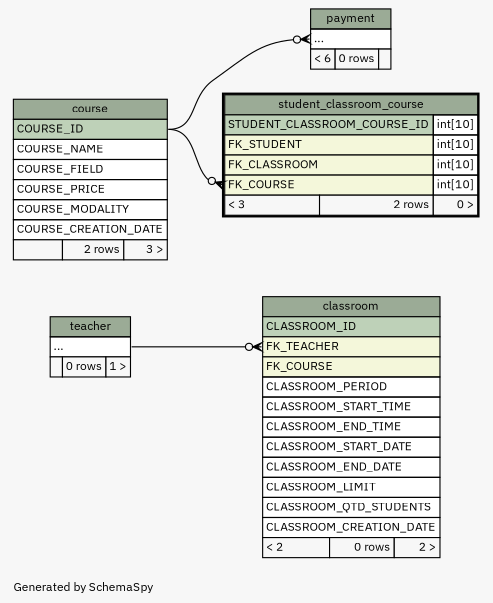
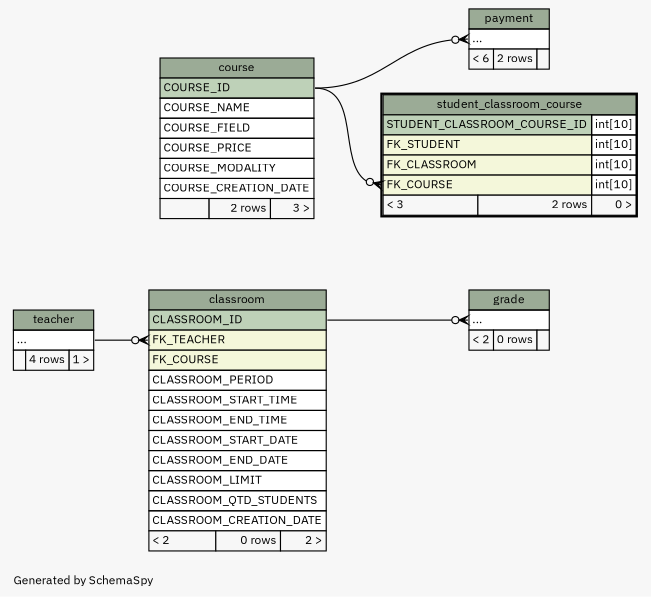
node "payment": text "0 rows" -> "2 rows"
node "grade": added
node "teacher": text "0 rows" -> "4 rows"
